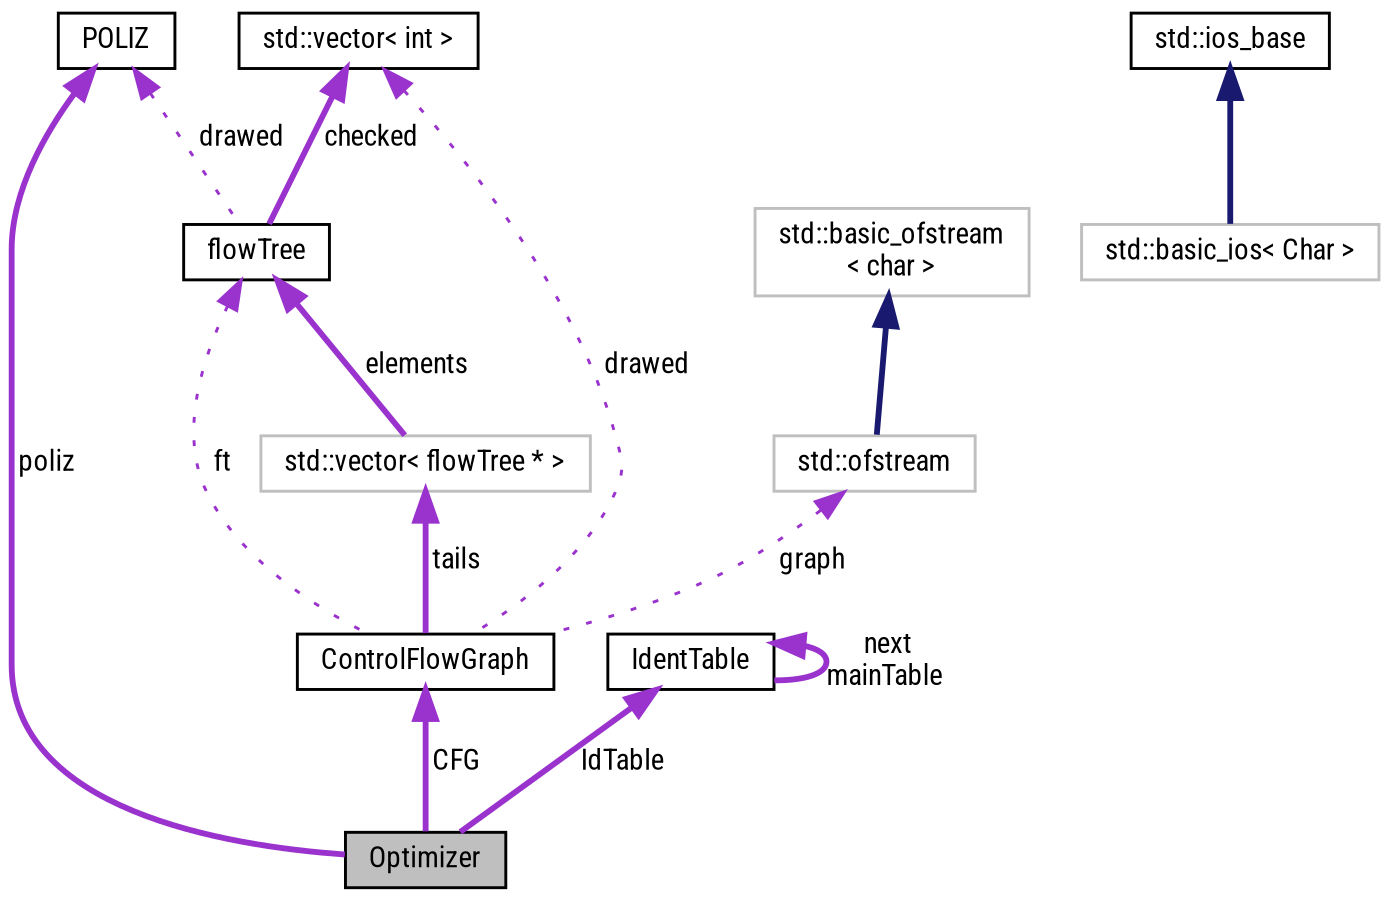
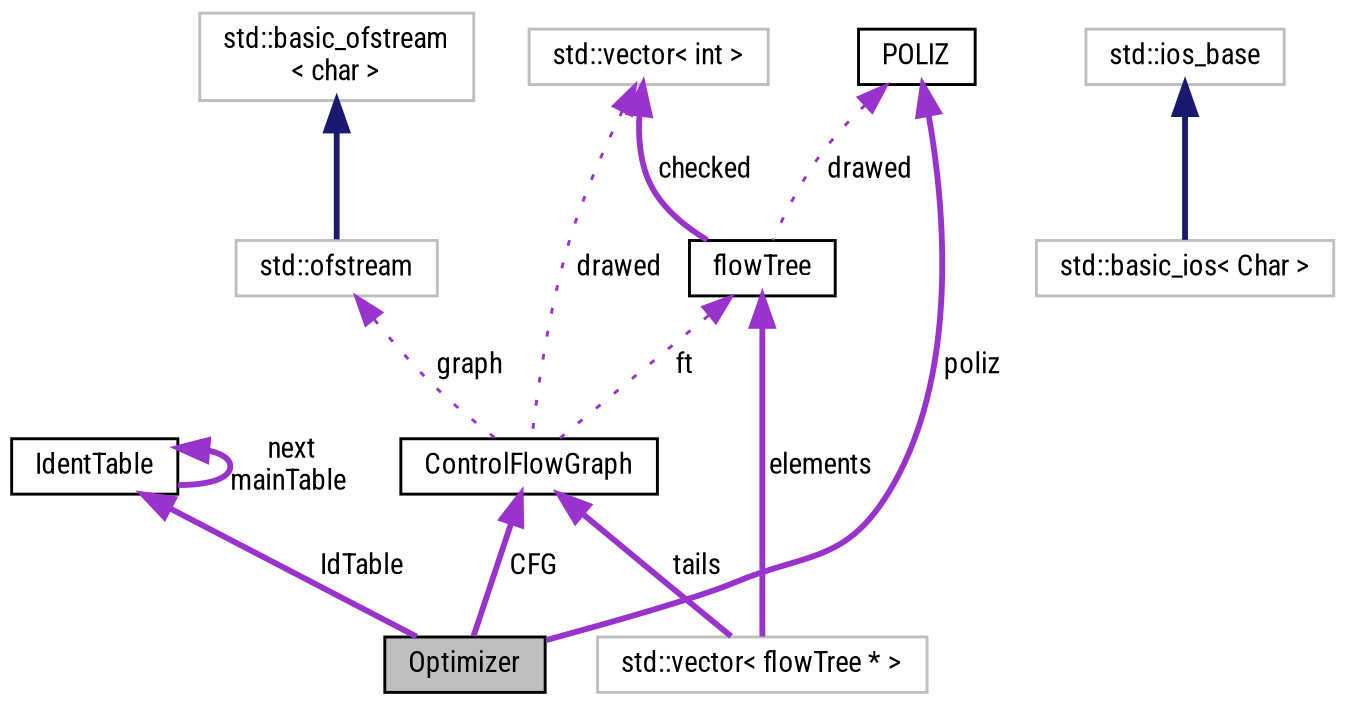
node "std::vector< int >": color black -> grey75
node "std::ios_base": color black -> grey75
edge "ControlFlowGraph" -> "std::vector< flowTree * >": reversed
